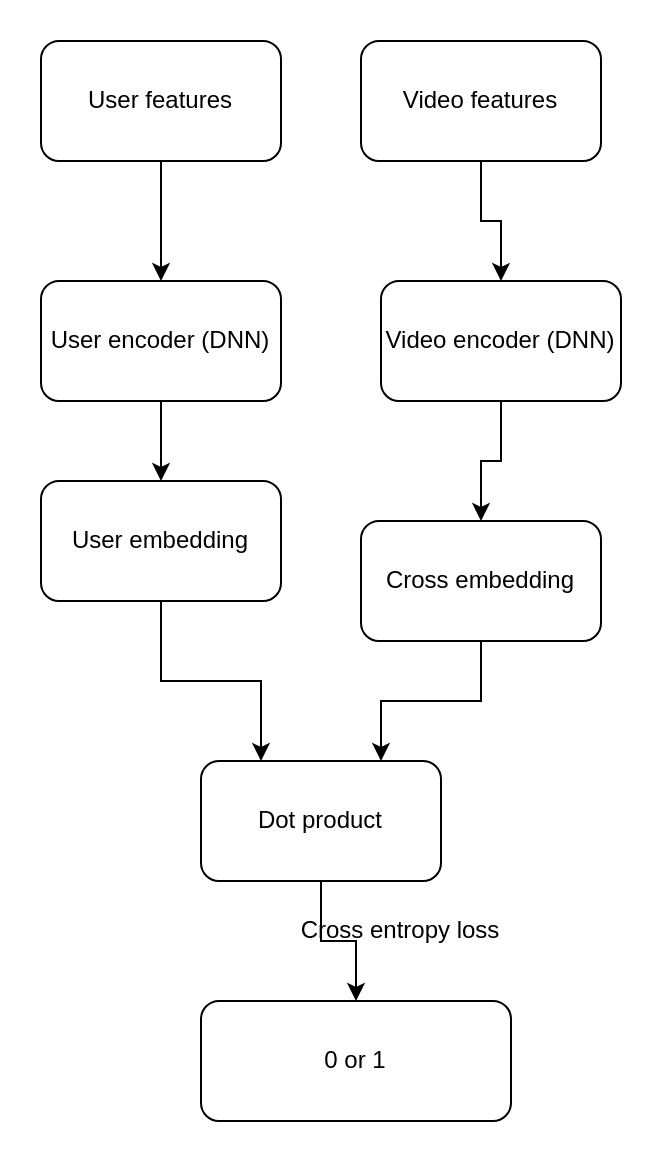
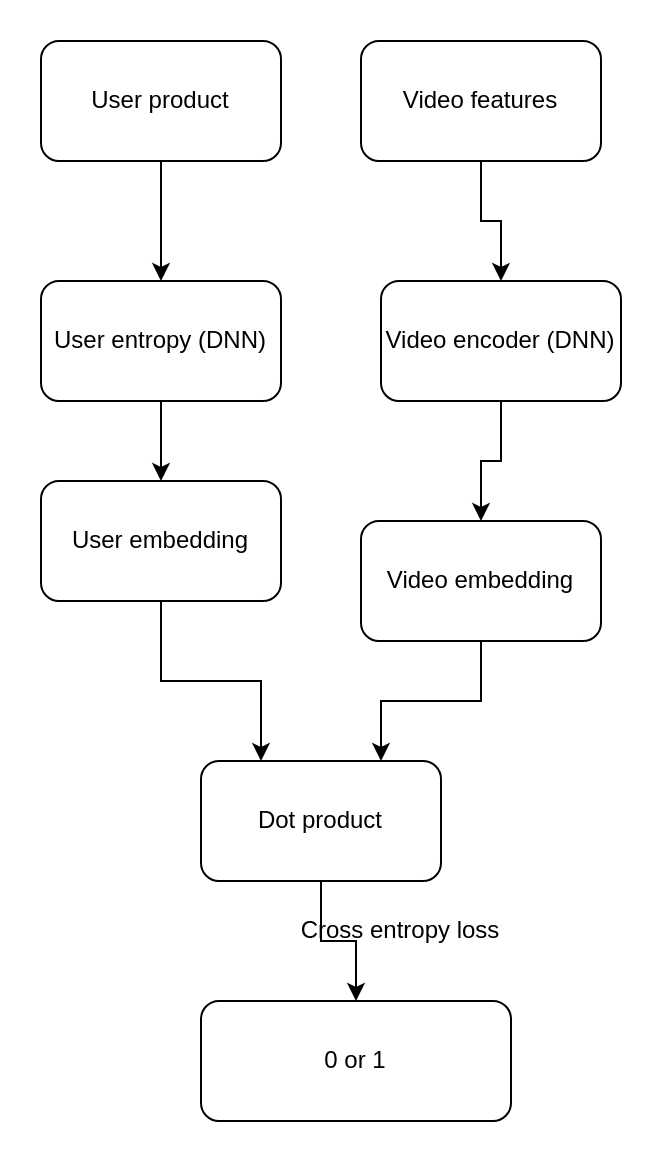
node "User features": label "User features" -> "User product"
node "User encoder (DNN)": label "User encoder (DNN)" -> "User entropy (DNN)"
node "Cross embedding": label "Cross embedding" -> "Video embedding"
